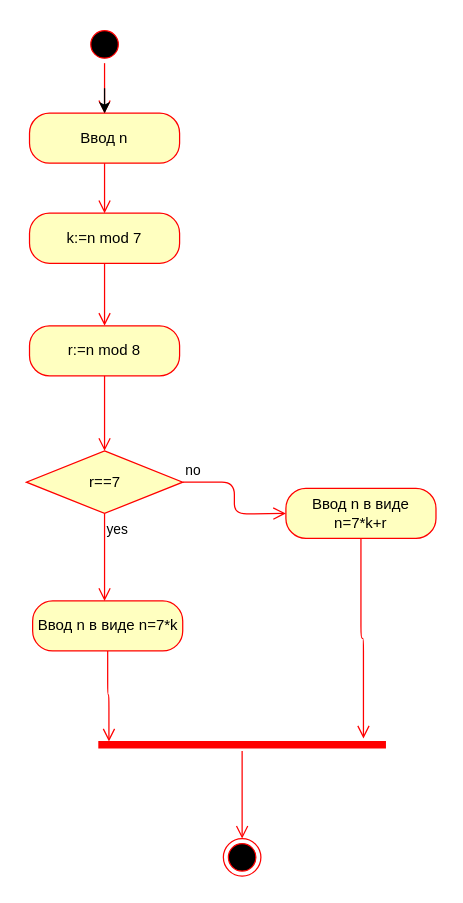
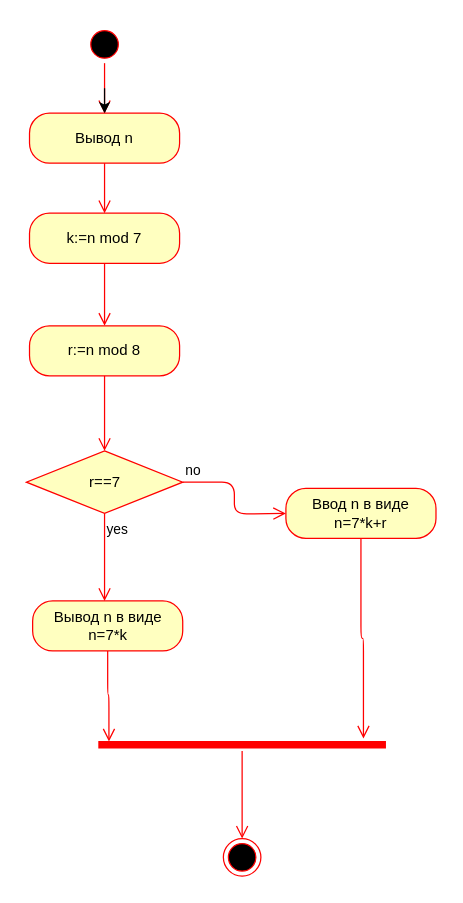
node "Ввод n": label "Ввод n" -> "Вывод n"
node "Ввод n в виде n=7*k": label "Ввод n в виде n=7*k" -> "Вывод n в виде n=7*k"
